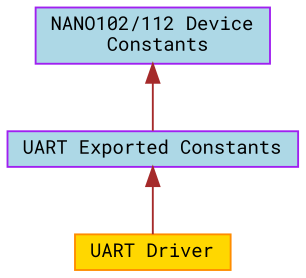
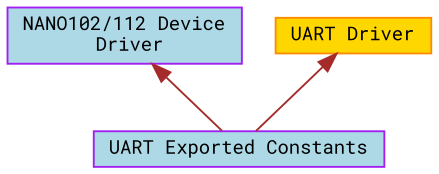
node "NANO102/112 Device Constants": label "NANO102/112 Device Constants" -> "NANO102/112 Device Driver"
edge "UART Driver" -> "UART Exported Constants": reversed
